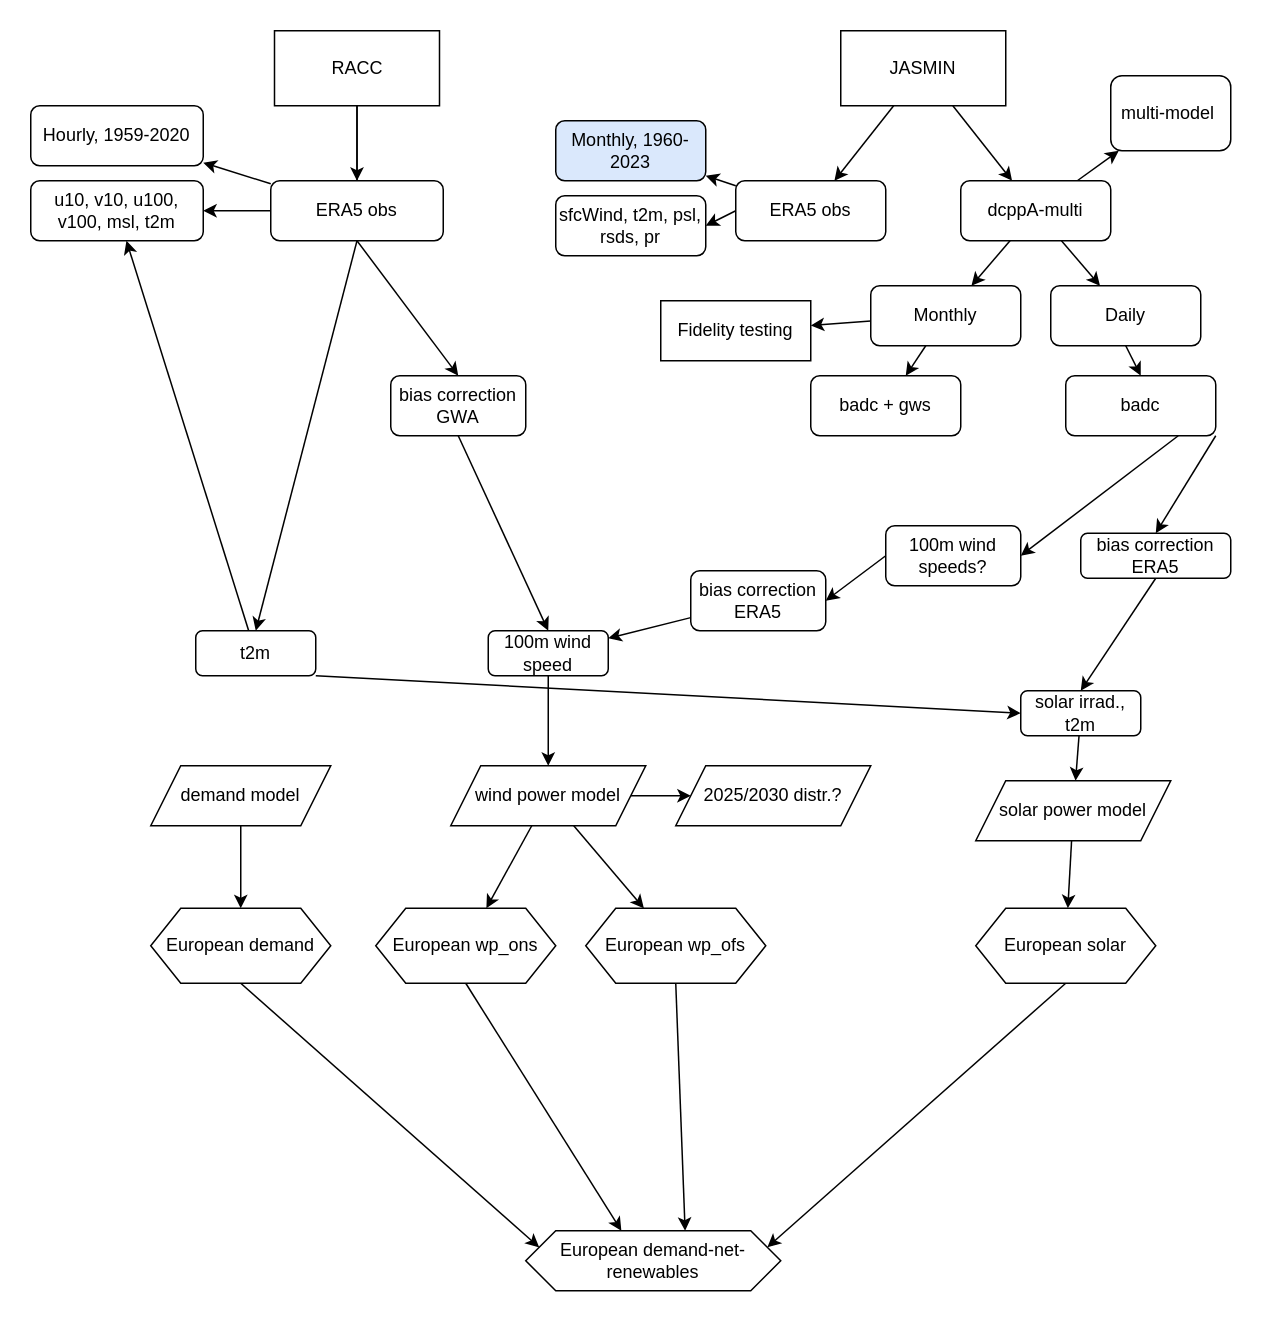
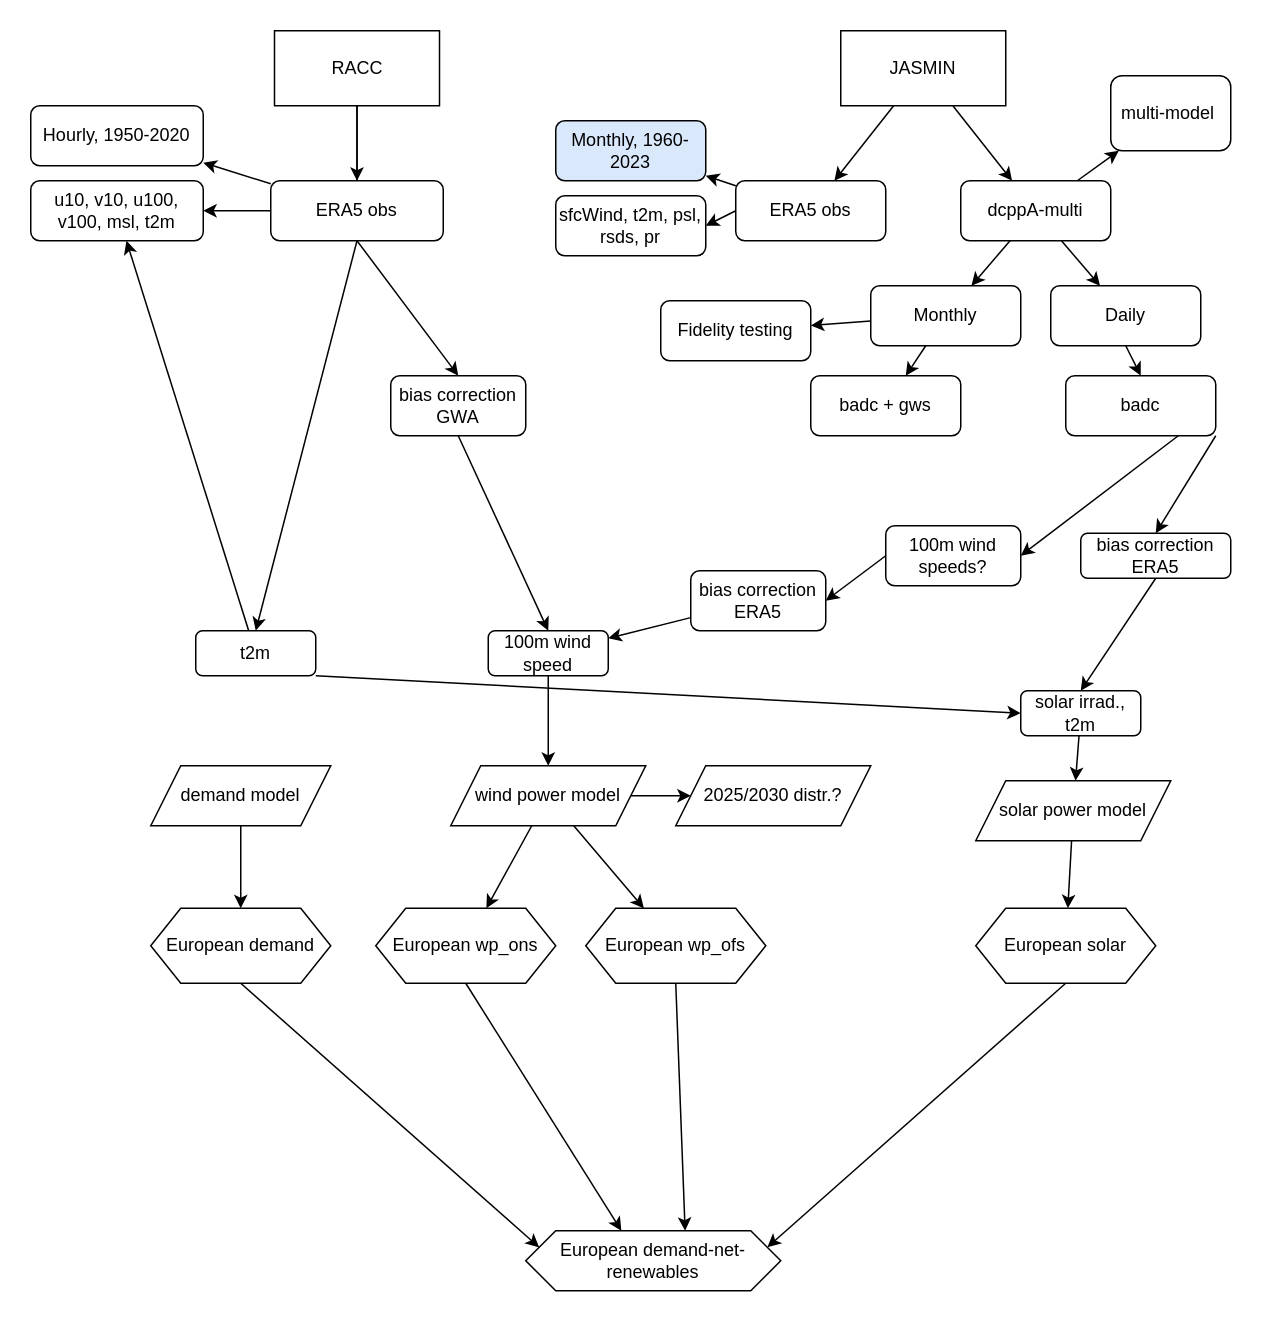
node "Hourly, 1959-2020": label "Hourly, 1959-2020" -> "Hourly, 1950-2020"
node "Fidelity testing": shape rectangle -> rounded rectangle
